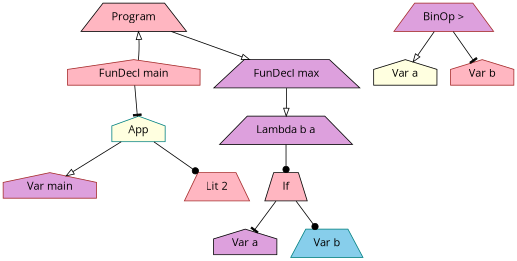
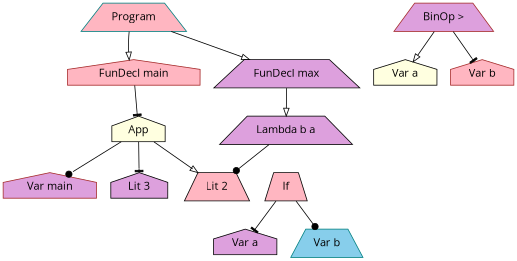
node "Program": color black -> teal
edge "FunDecl main" -> "Program": reversed
node "App": color teal -> black
edge "App" -> "Lit 2": arrowhead dot -> onormal
edge "Lambda b a" -> "If": now "Lambda b a" -> "Lit 2"
edge "App" -> "Var main": arrowhead onormal -> dot
node "Lit 3": added
node "Lit 2": color brown -> black
